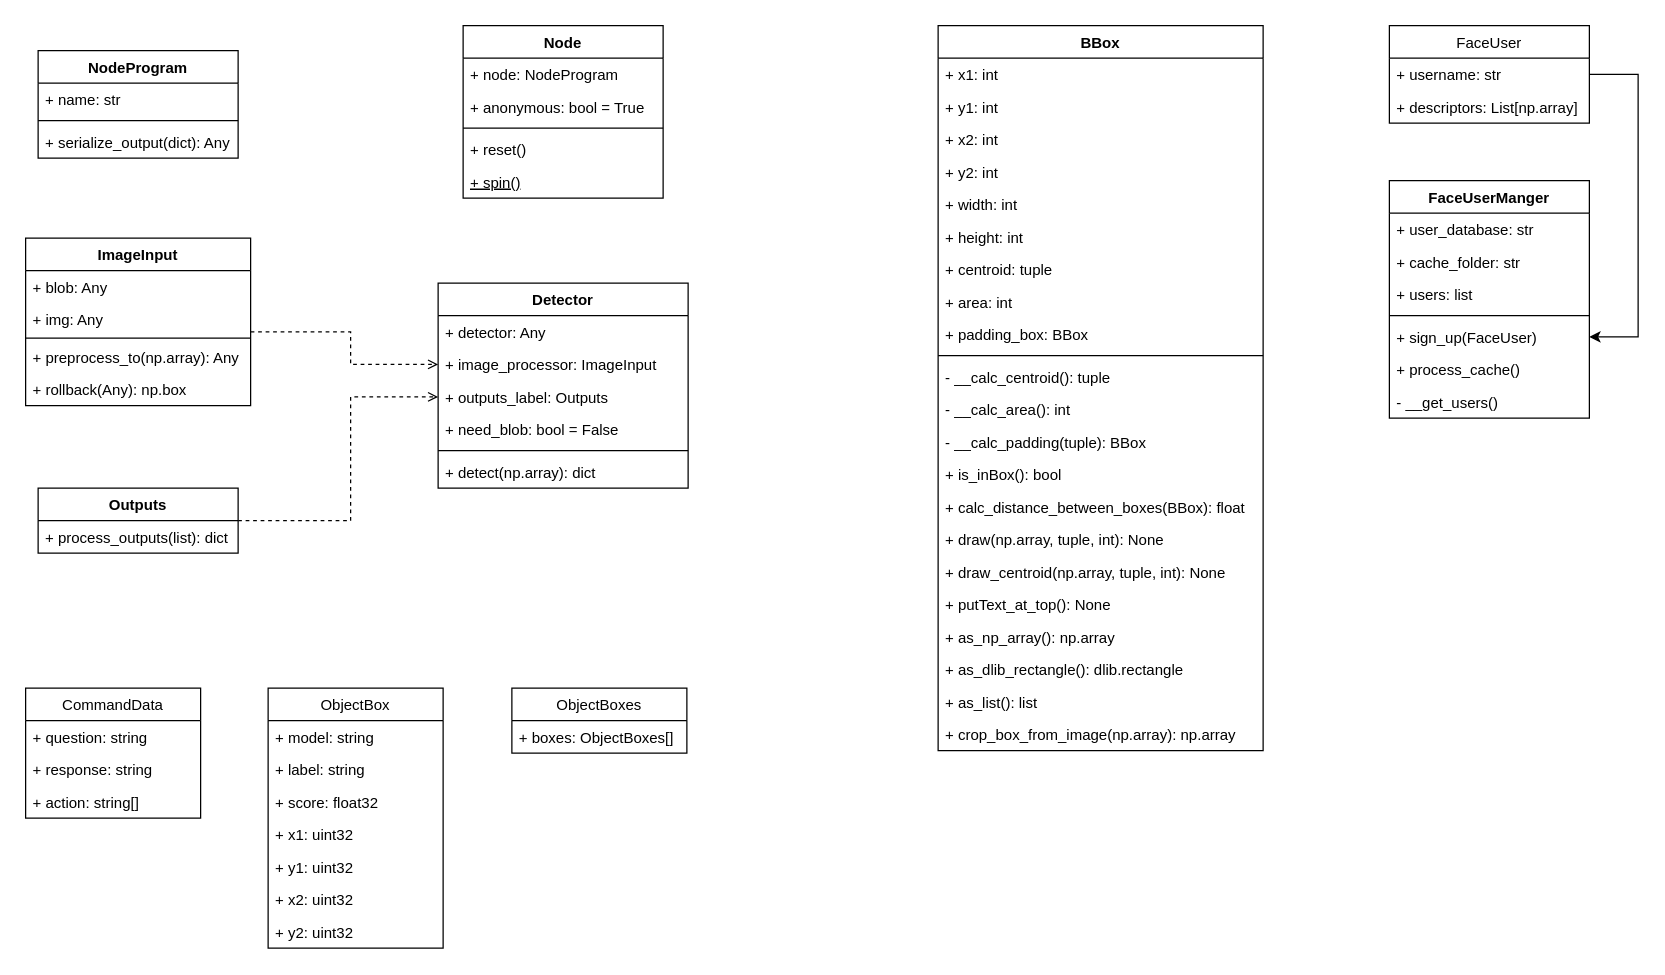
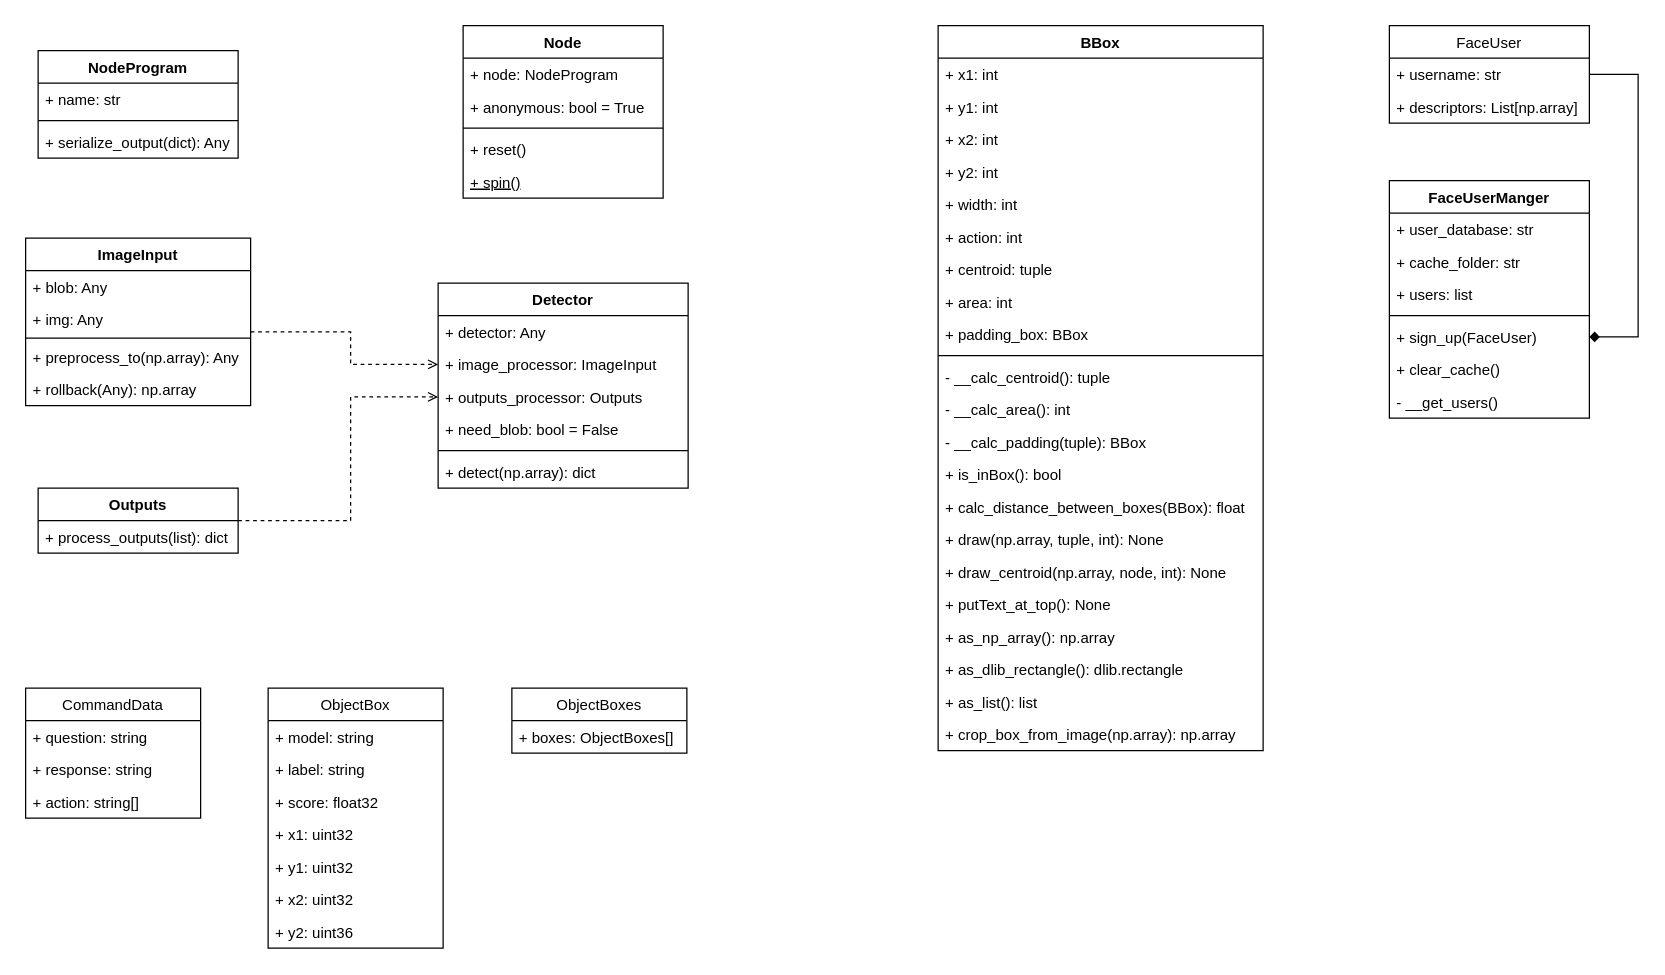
node "+ height: int": label "+ height: int" -> "+ action: int"
edge "+ username: str" -> "+ sign_up(FaceUser)": arrowhead classic -> diamond
node "+ process_cache()": label "+ process_cache()" -> "+ clear_cache()"
node "+ rollback(Any): np.box": label "+ rollback(Any): np.box" -> "+ rollback(Any): np.array"
node "+ outputs_label: Outputs": label "+ outputs_label: Outputs" -> "+ outputs_processor: Outputs"
node "+ draw_centroid(np.array, tuple, int): None": label "+ draw_centroid(np.array, tuple, int): None" -> "+ draw_centroid(np.array, node, int): None"
node "+ y2: uint32": label "+ y2: uint32" -> "+ y2: uint36"
